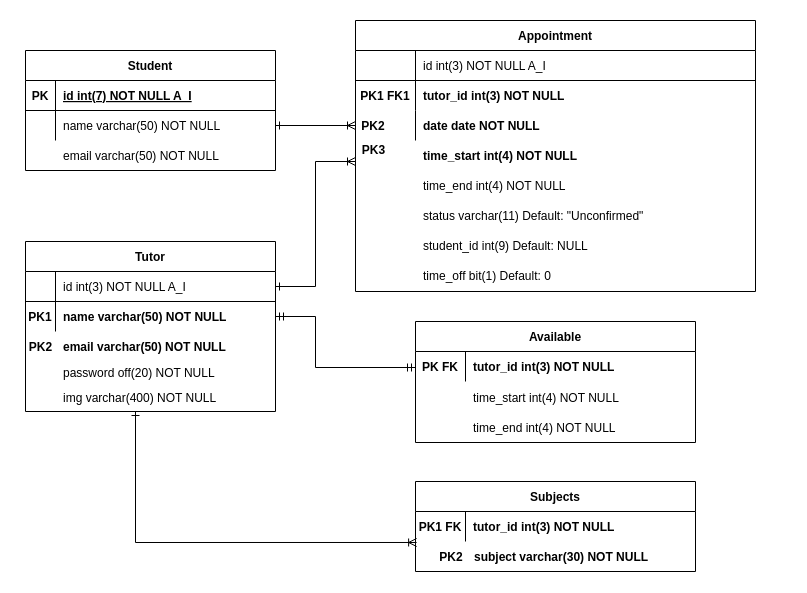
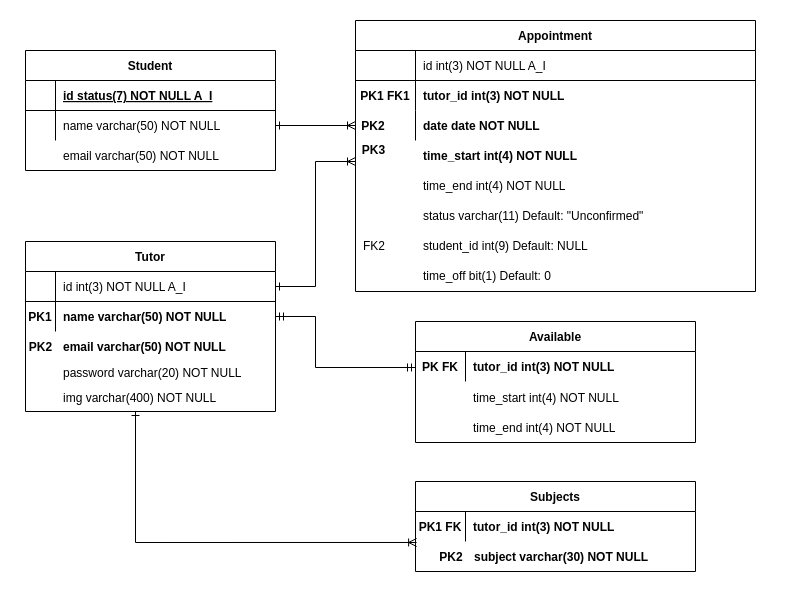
node "PK": removed
node "id int(7) NOT NULL A_I": label "id int(7) NOT NULL A_I" -> "id status(7) NOT NULL A_I"
node "FK2": added
node "password off(20) NOT NULL": label "password off(20) NOT NULL" -> "password varchar(20) NOT NULL"
